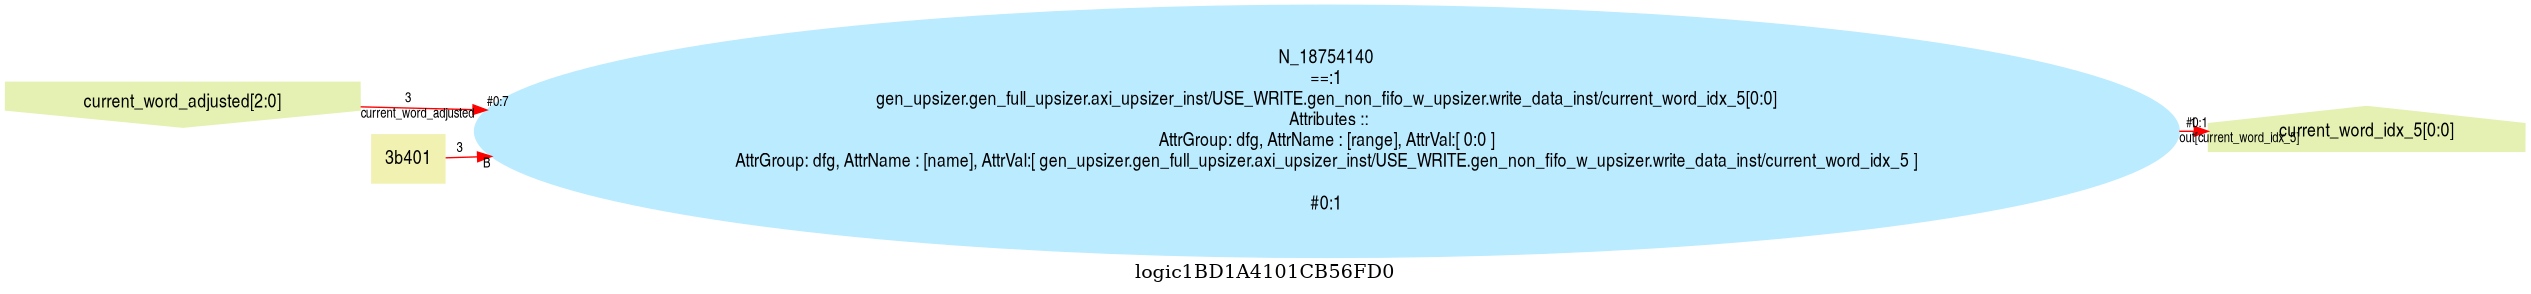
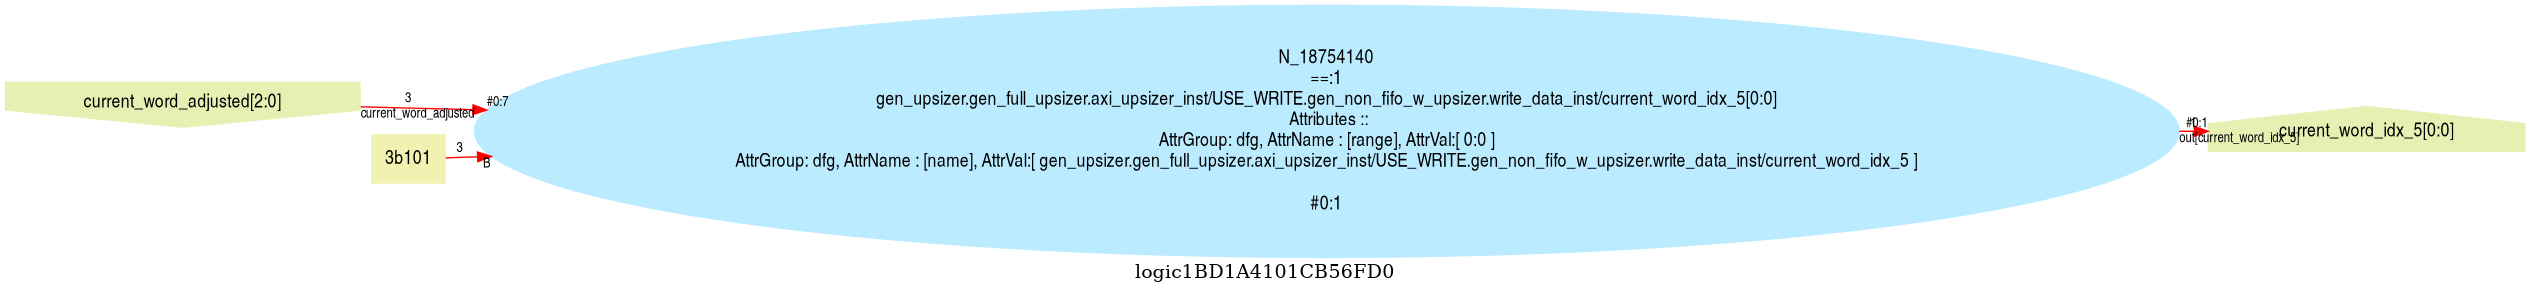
node "3b401": label "3b401" -> "3b101"
